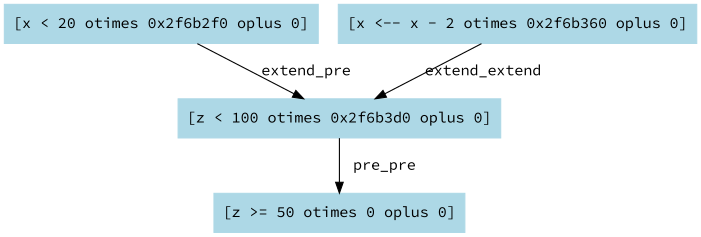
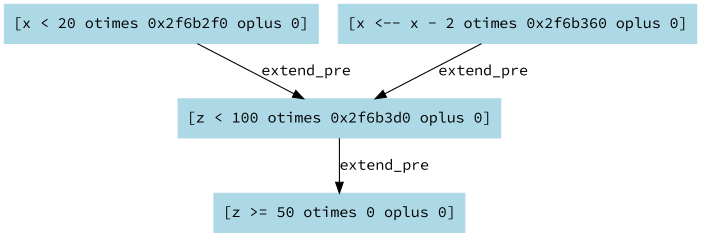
edge "[x <-- x - 2 otimes 0x2f6b360 oplus 0]" -> "[z < 100 otimes 0x2f6b3d0 oplus 0]": label "extend_extend" -> "extend_pre"
edge "[z < 100 otimes 0x2f6b3d0 oplus 0]" -> "[z >= 50 otimes 0 oplus 0]": label "pre_pre" -> "extend_pre"
